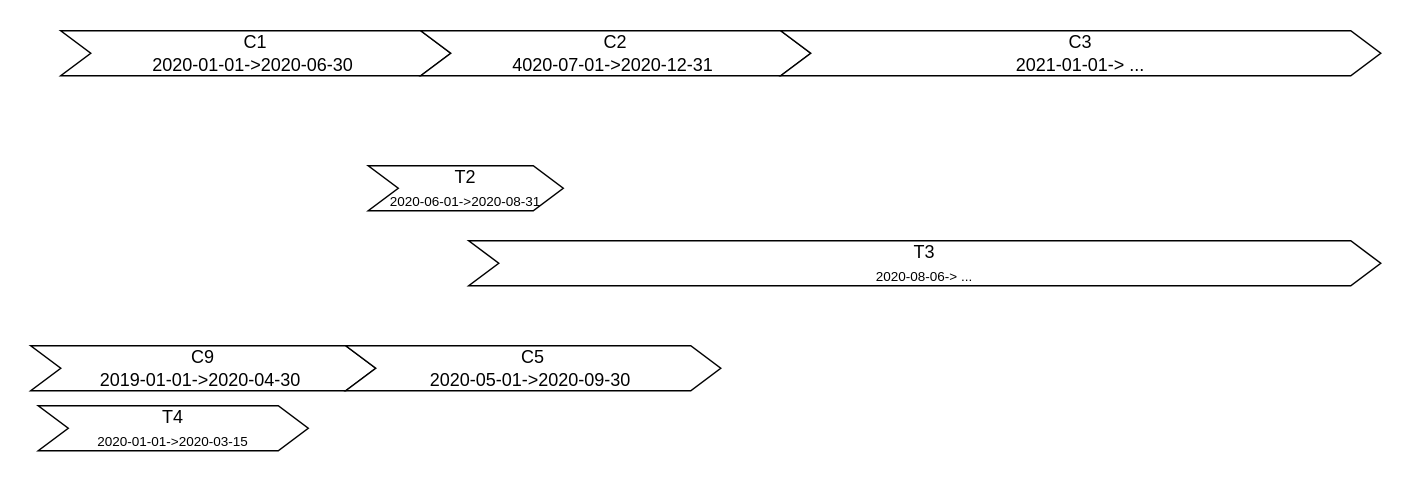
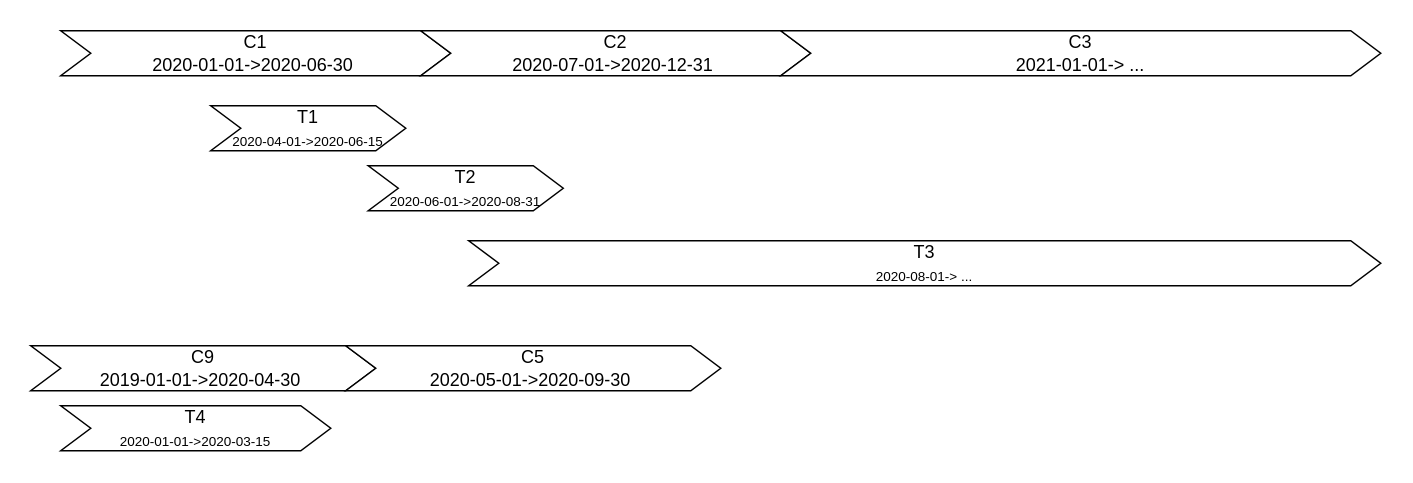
node "C2 4020-07-01->2020-12-31": label "C2 4020-07-01->2020-12-31" -> "C2 2020-07-01->2020-12-31"
node "T1 2020-04-01->2020-06-15": added
node "T3 2020-08-06-> ...": label "T3 2020-08-06-> ..." -> "T3 2020-08-01-> ..."
node "T4 2020-01-01->2020-03-15": moved (173, 428) -> (196, 428)
